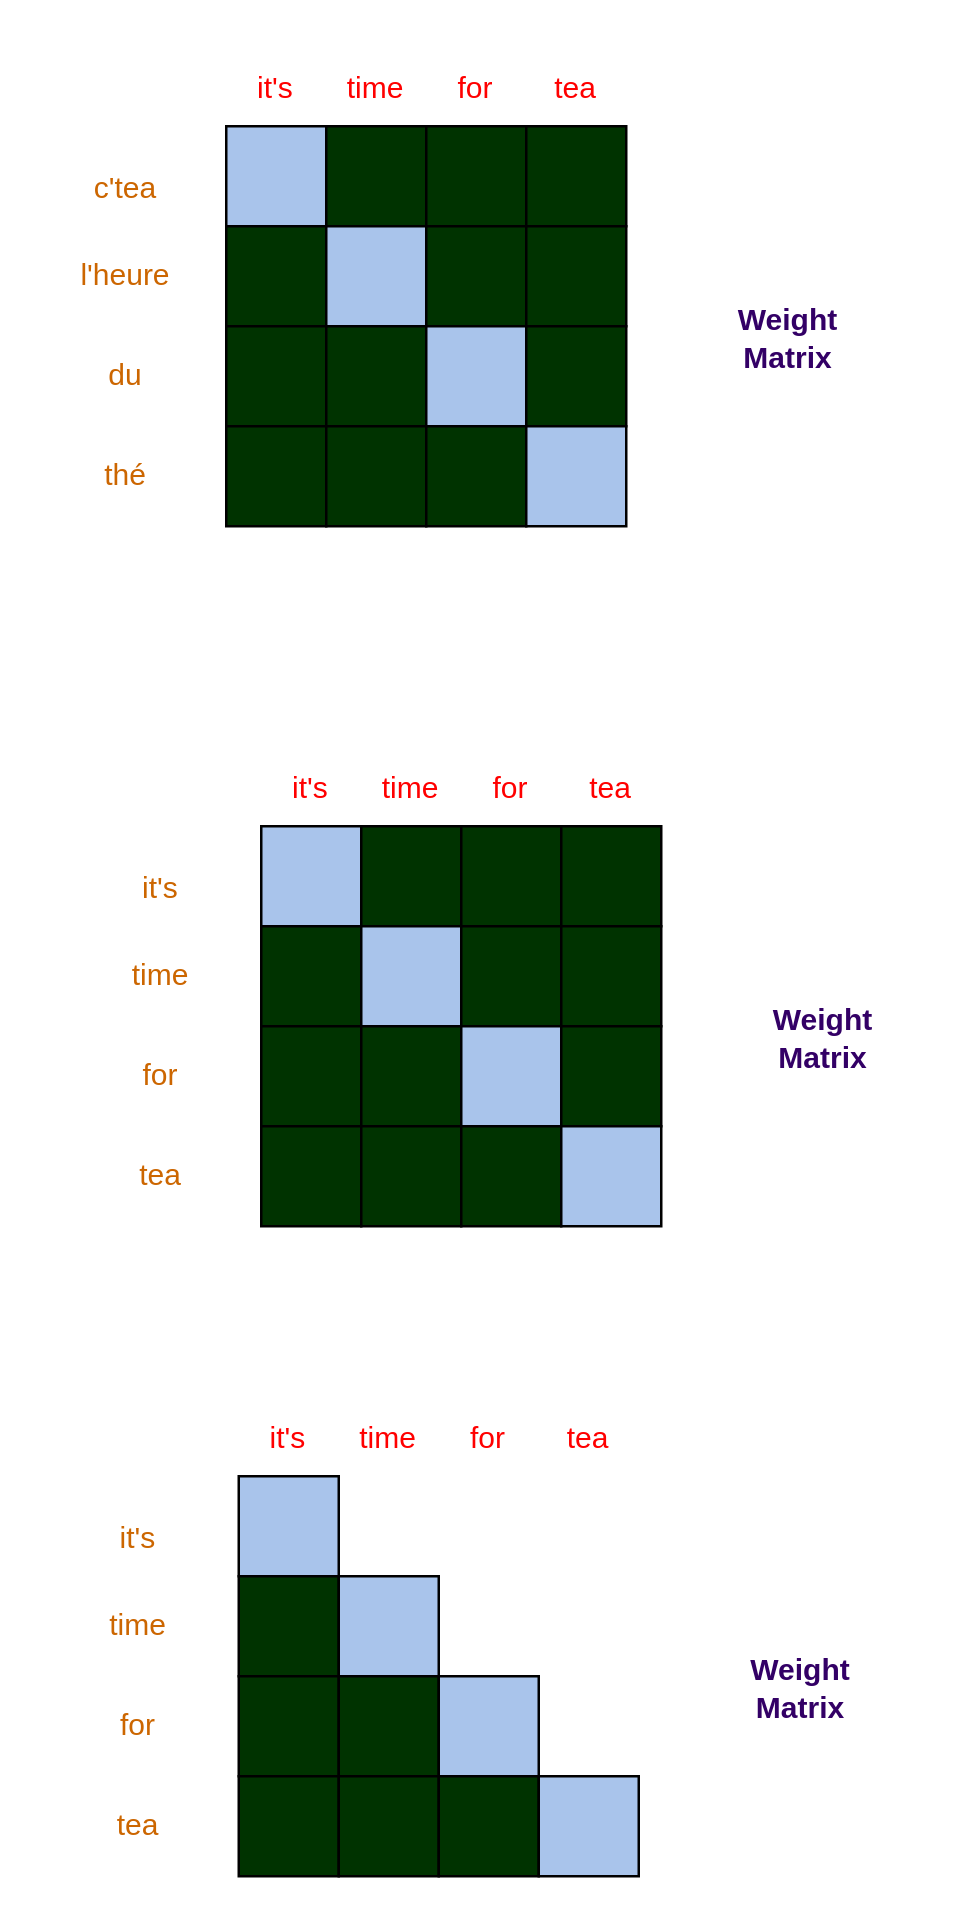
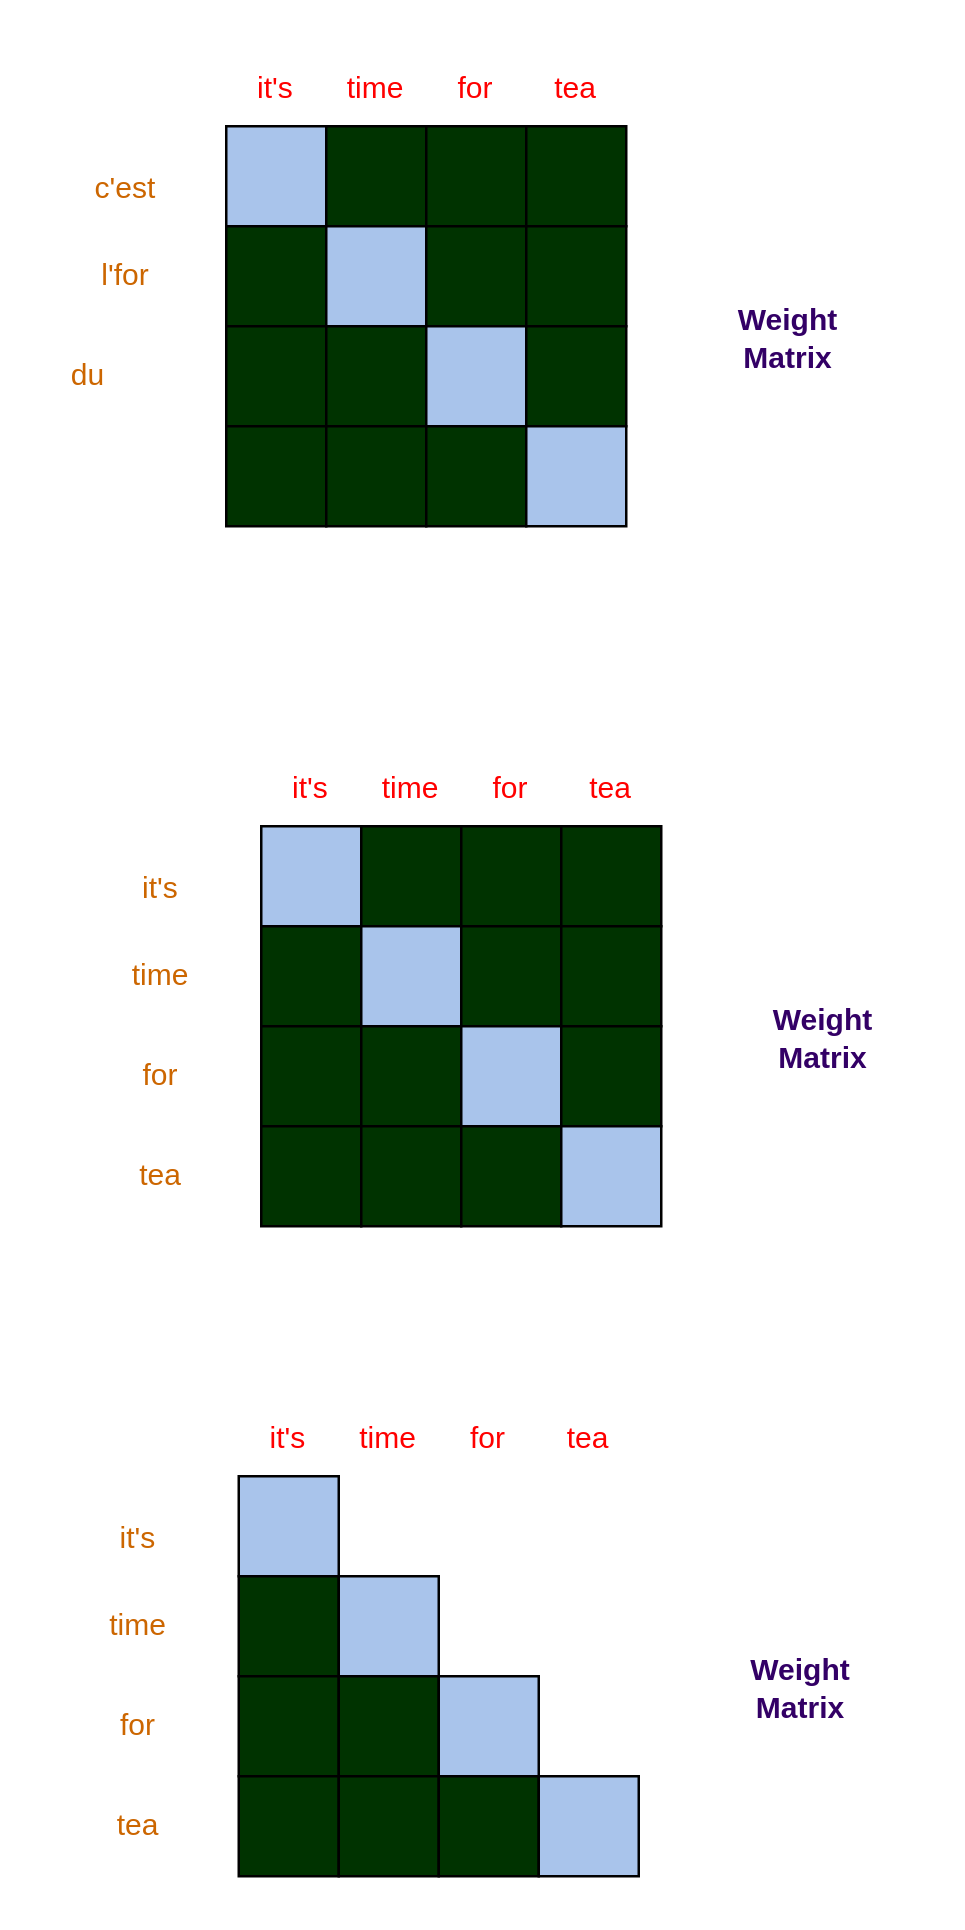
node "c'tea": label "c'tea" -> "c'est"
node "l'heure": label "l'heure" -> "l'for"
node "du": moved (126, 376) -> (89, 376)
node "thé": removed
